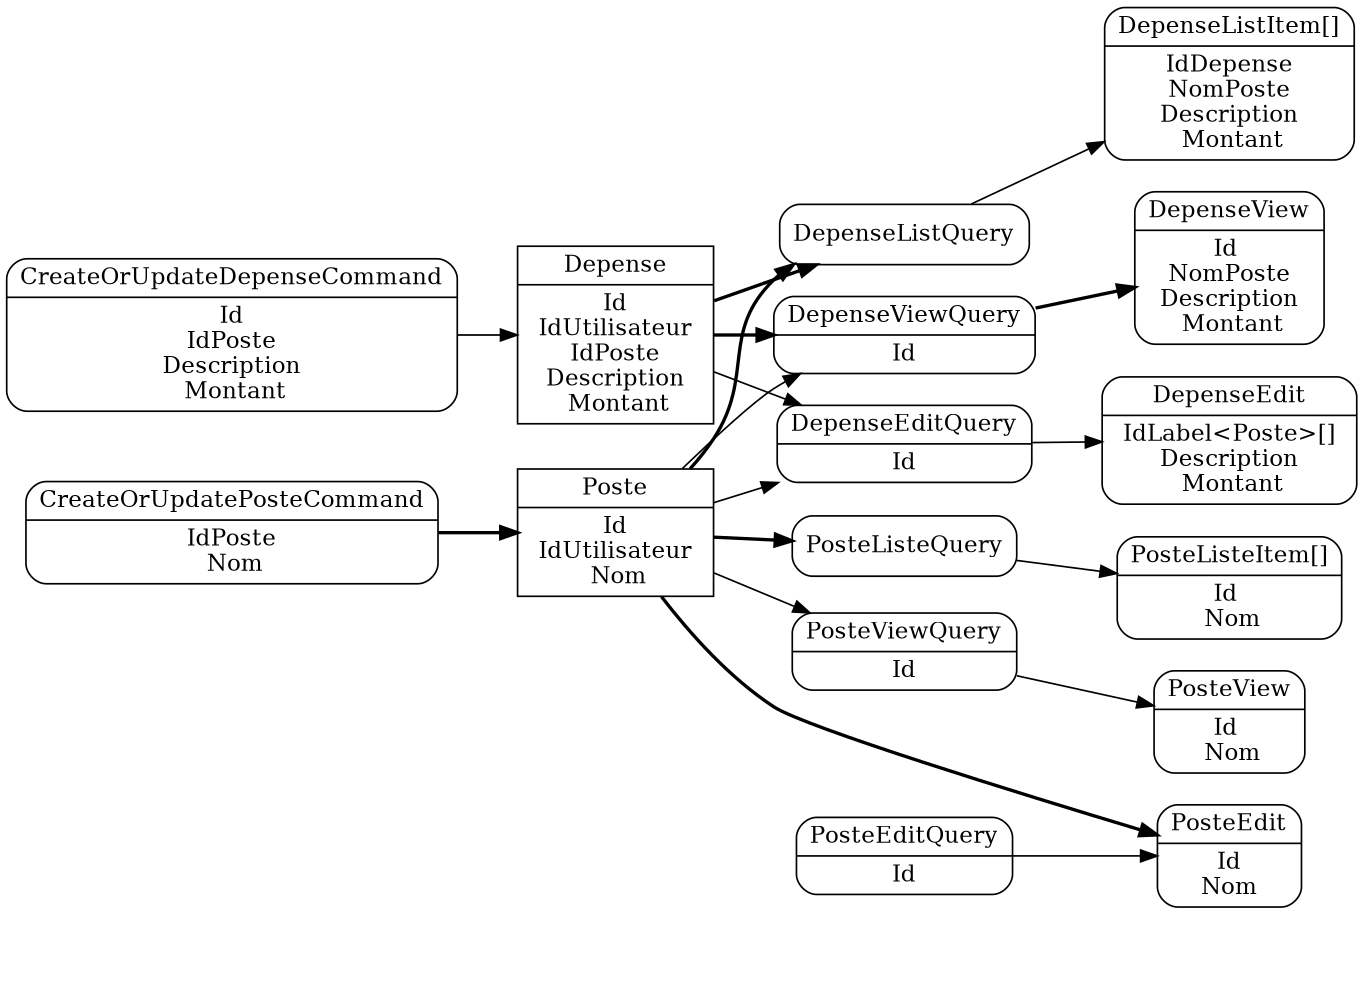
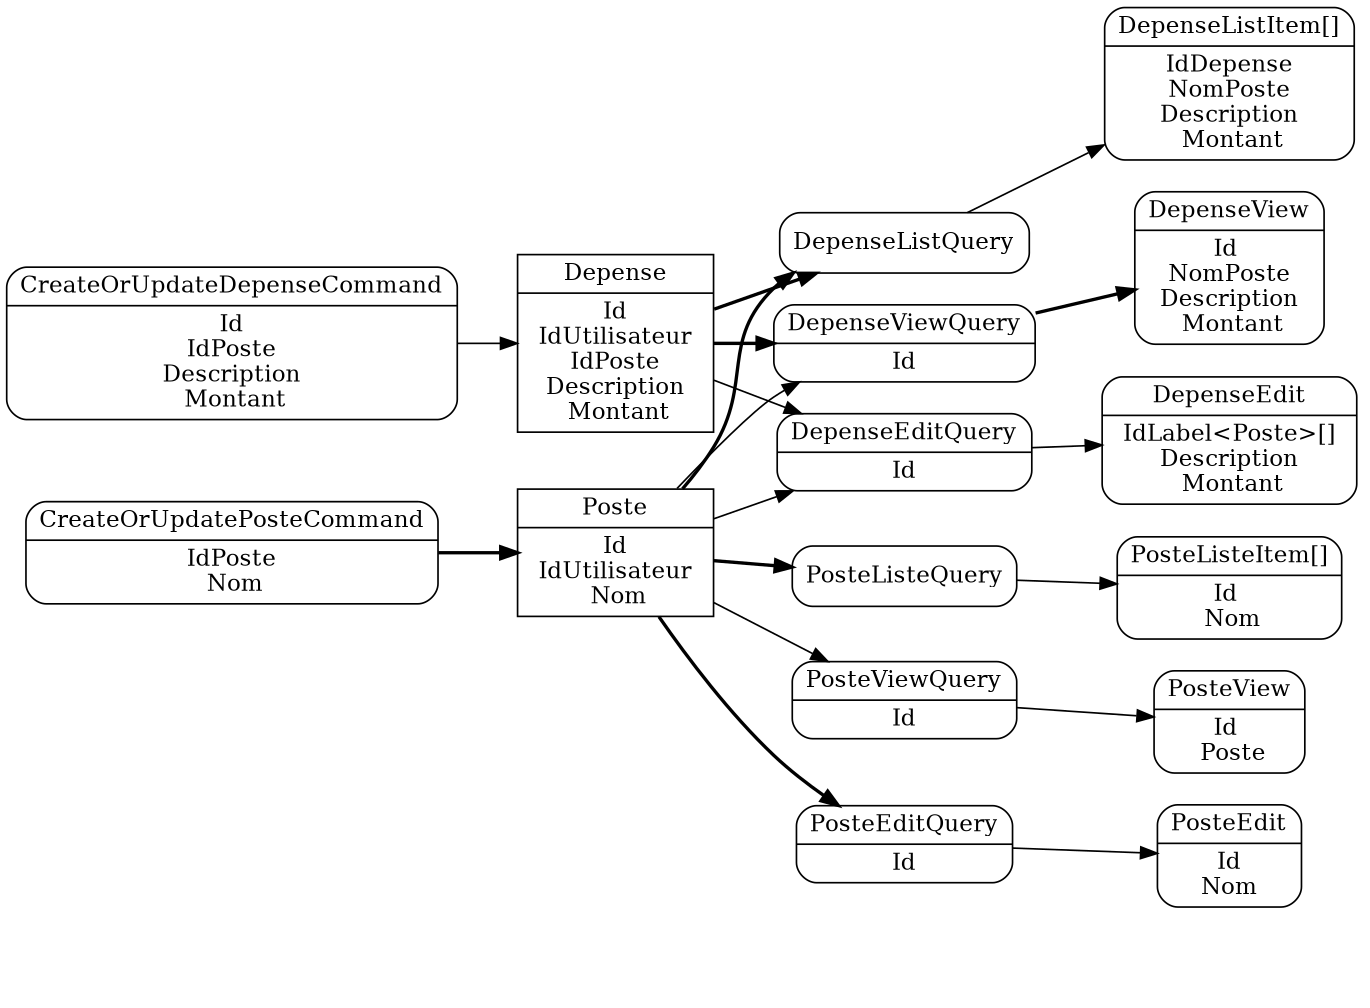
edge "Poste" -> "PosteEdit": now "Poste" -> "PosteEditQuery"
node "PosteView": text "Nom" -> "Poste"
